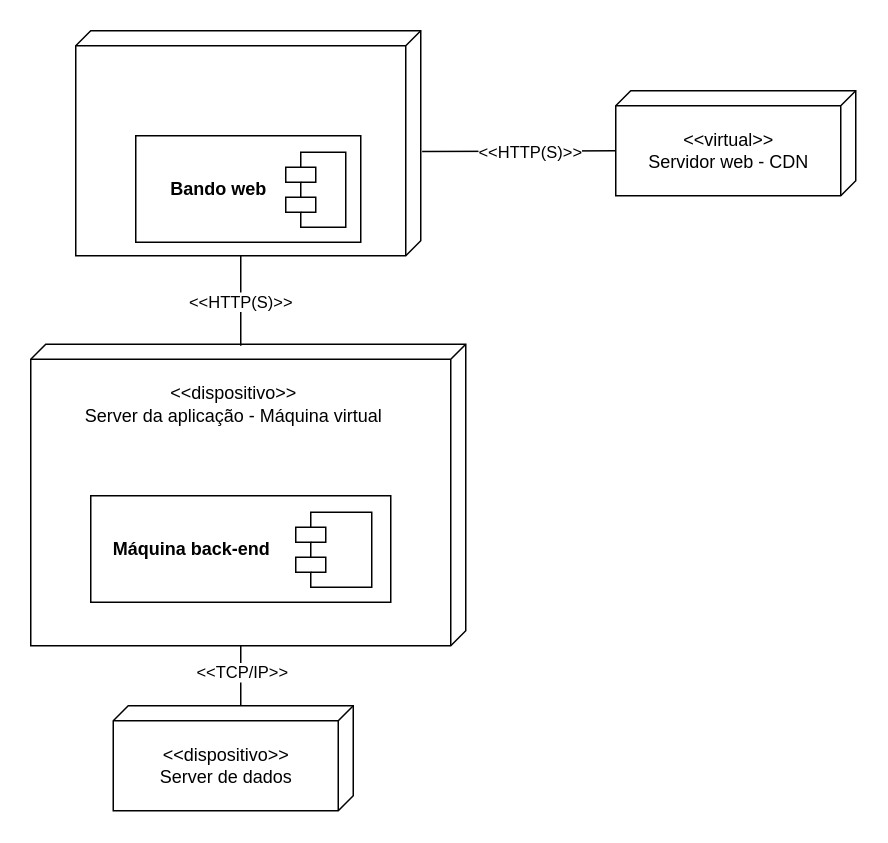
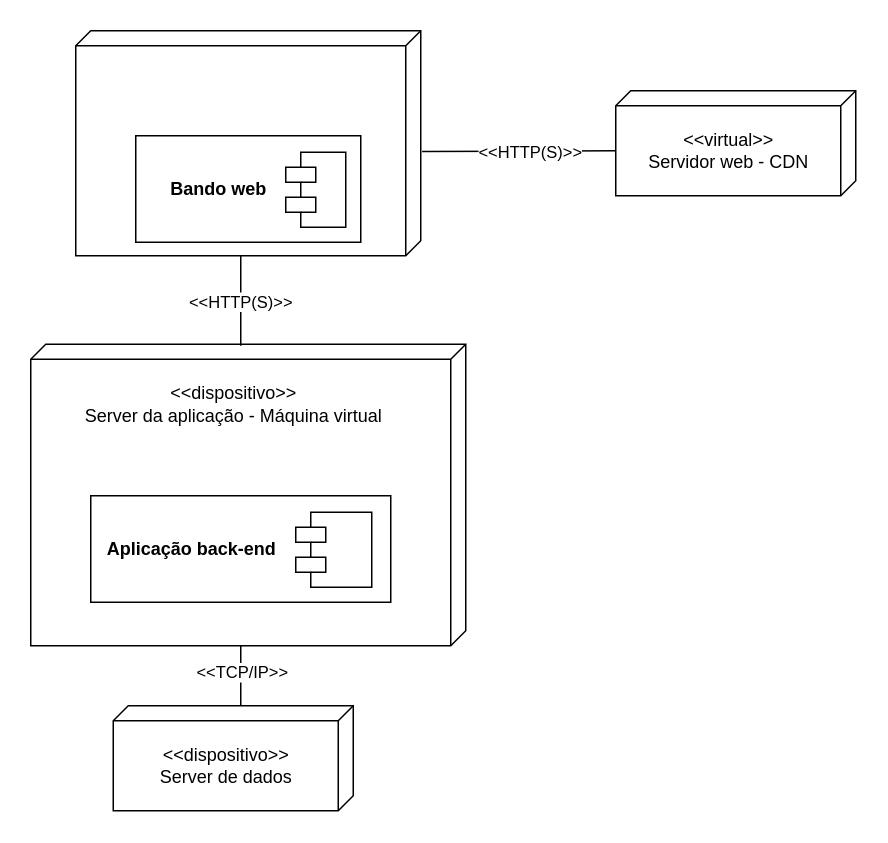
node "Máquina back-end": label "Máquina back-end" -> "Aplicação back-end"
